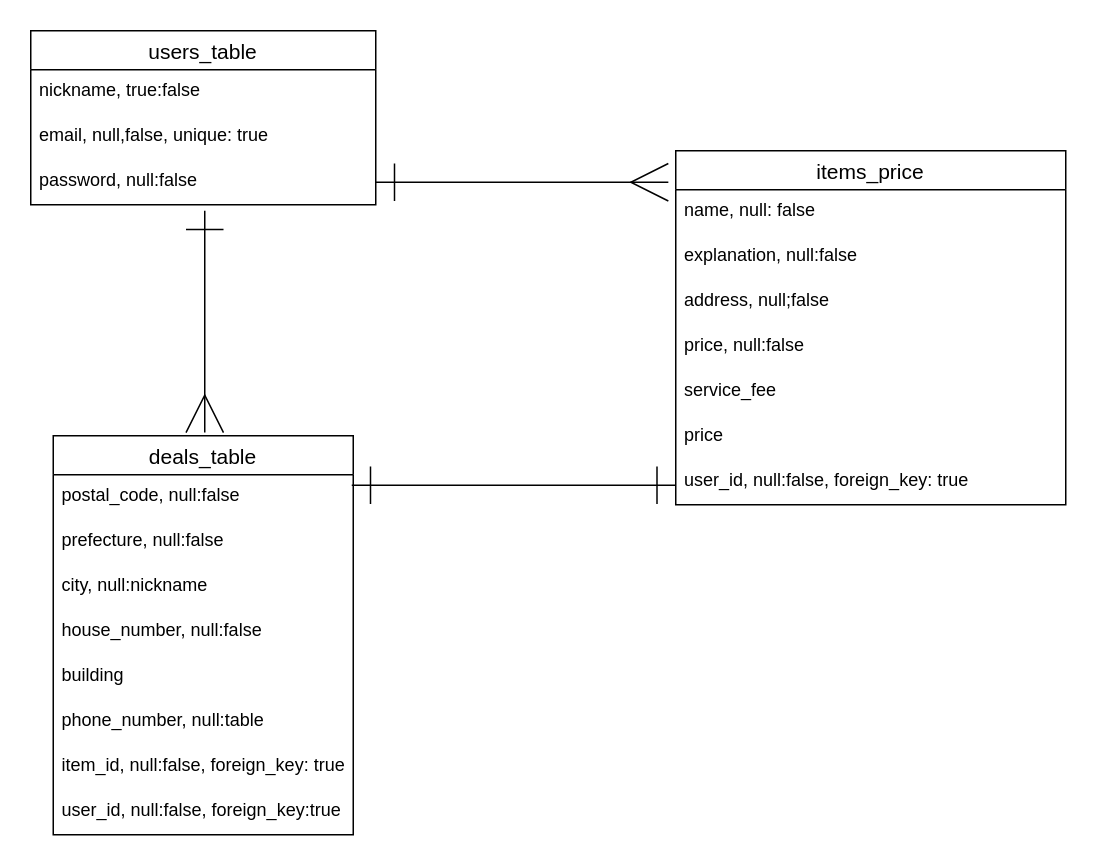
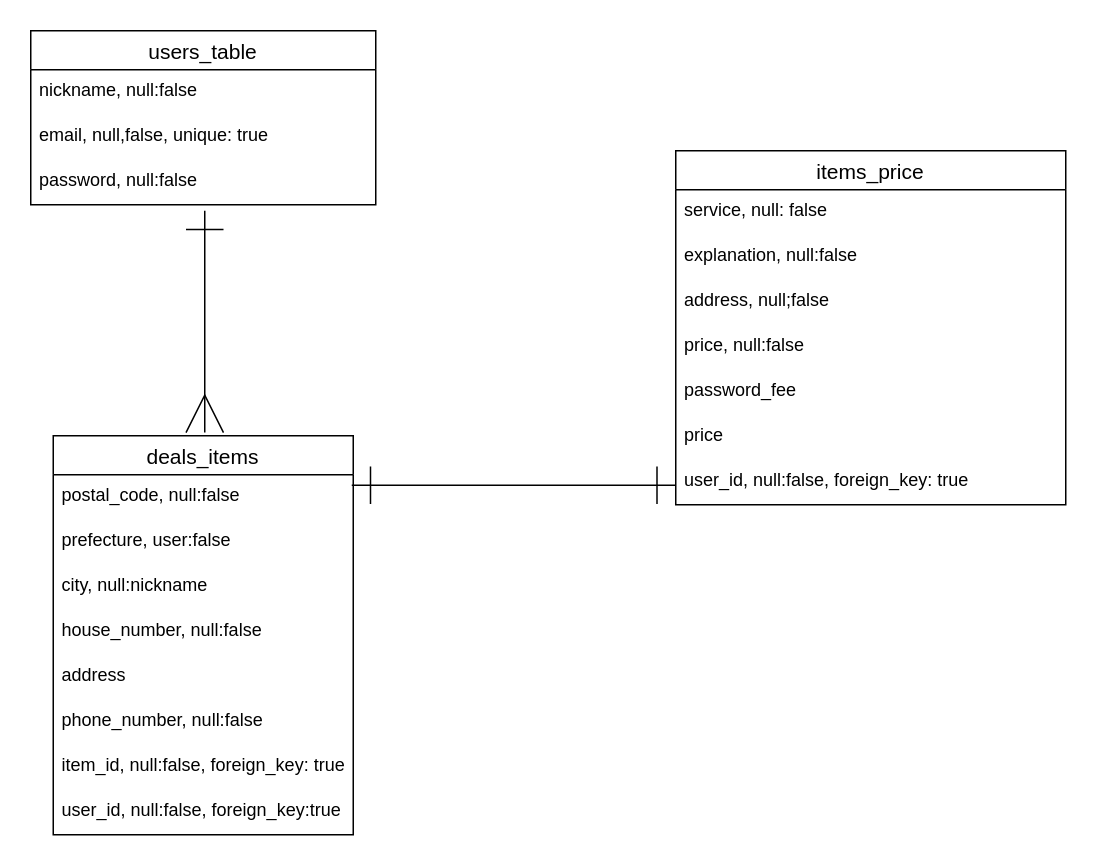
node "nickname, true:false": label "nickname, true:false" -> "nickname, null:false"
edge "password, null:false" -- "items_price": removed
node "name, null: false": label "name, null: false" -> "service, null: false"
node "service_fee": label "service_fee" -> "password_fee"
node "deals_table": label "deals_table" -> "deals_items"
node "prefecture, null:false": label "prefecture, null:false" -> "prefecture, user:false"
node "building": label "building" -> "address"
node "phone_number, null:table": label "phone_number, null:table" -> "phone_number, null:false"
